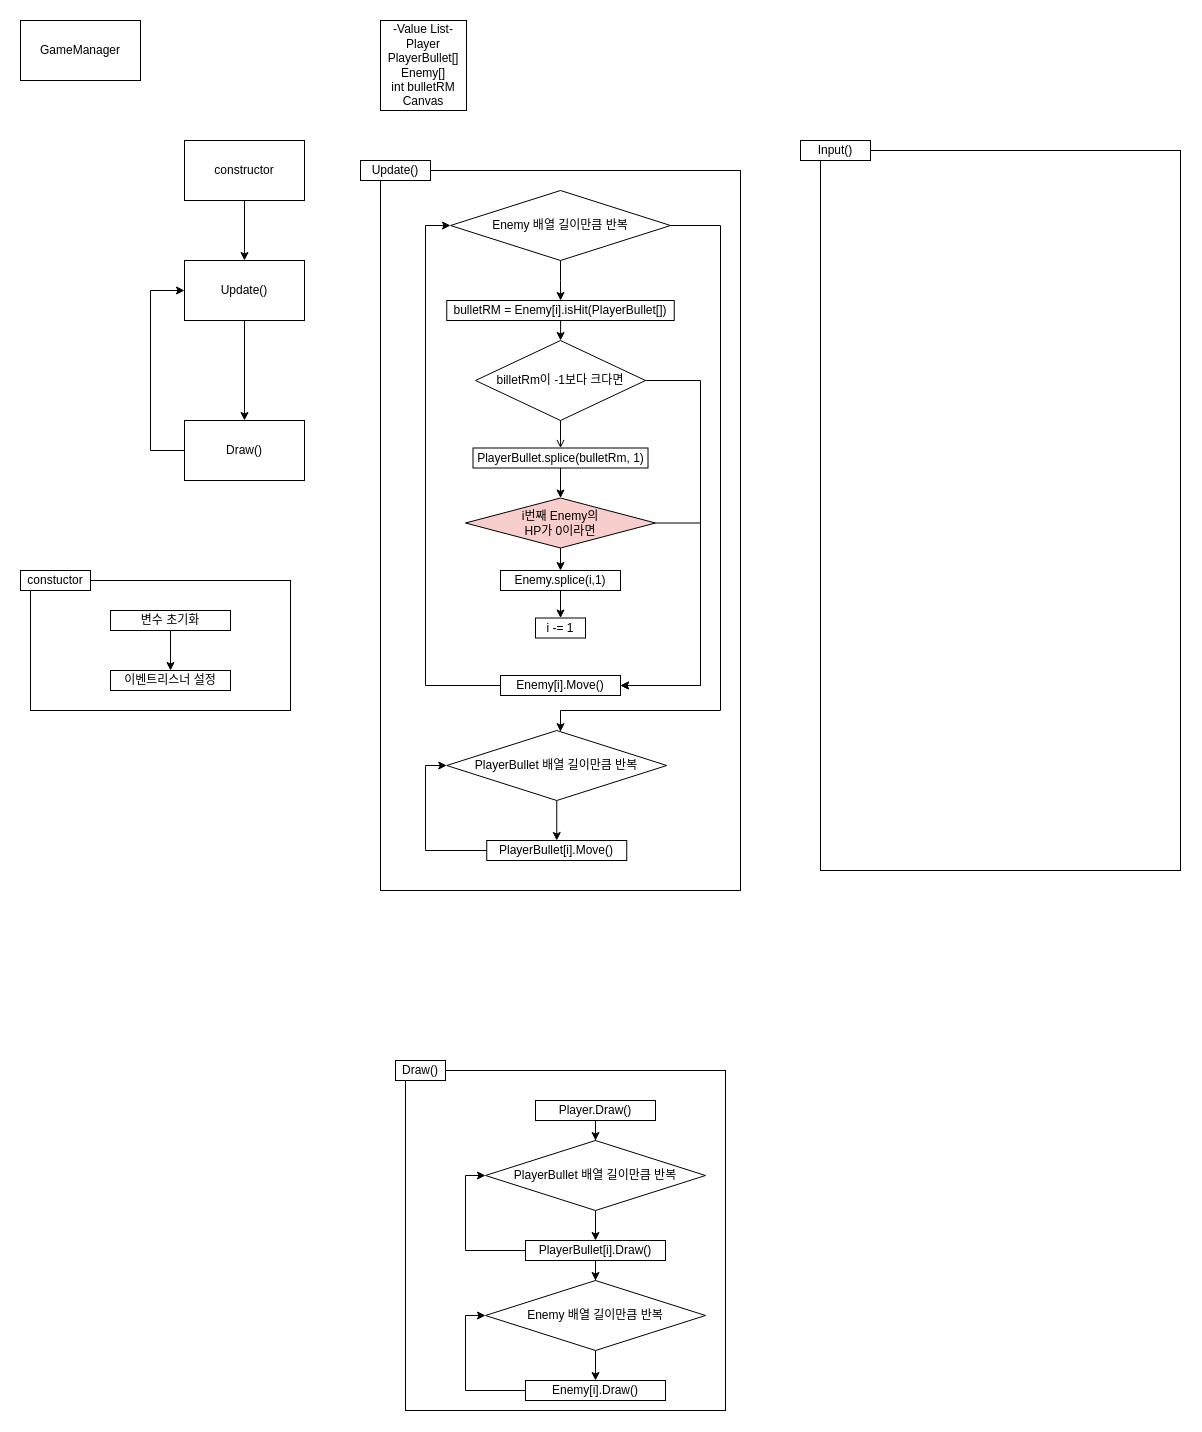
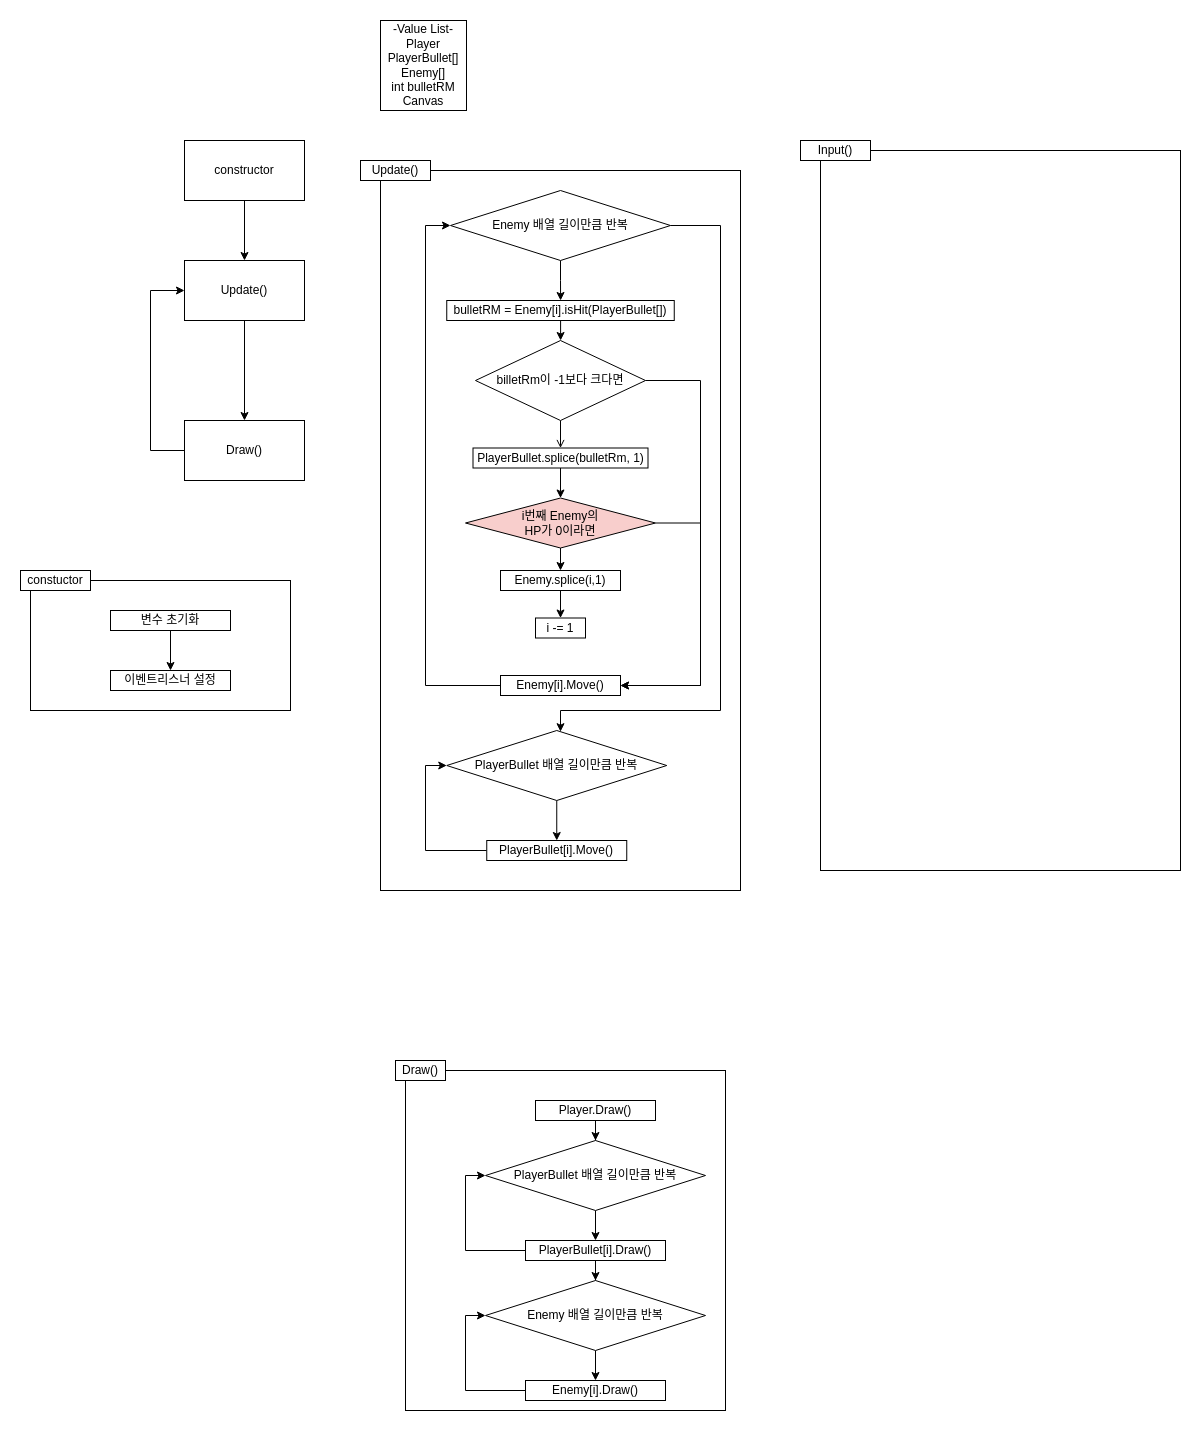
node "GameManager": removed
